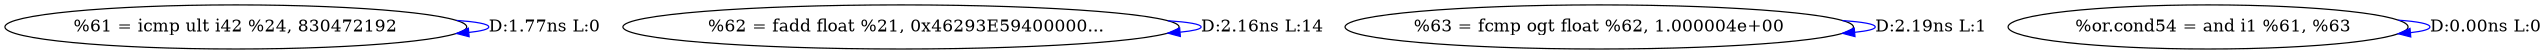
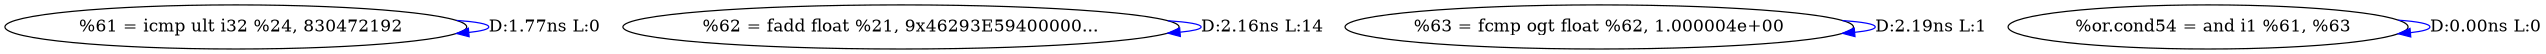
node "%61 = icmp ult i42 %24, 830472192": label "%61 = icmp ult i42 %24, 830472192" -> "%61 = icmp ult i32 %24, 830472192"
node "%62 = fadd float %21, 0x46293E59400000...": label "%62 = fadd float %21, 0x46293E59400000..." -> "%62 = fadd float %21, 9x46293E59400000..."
